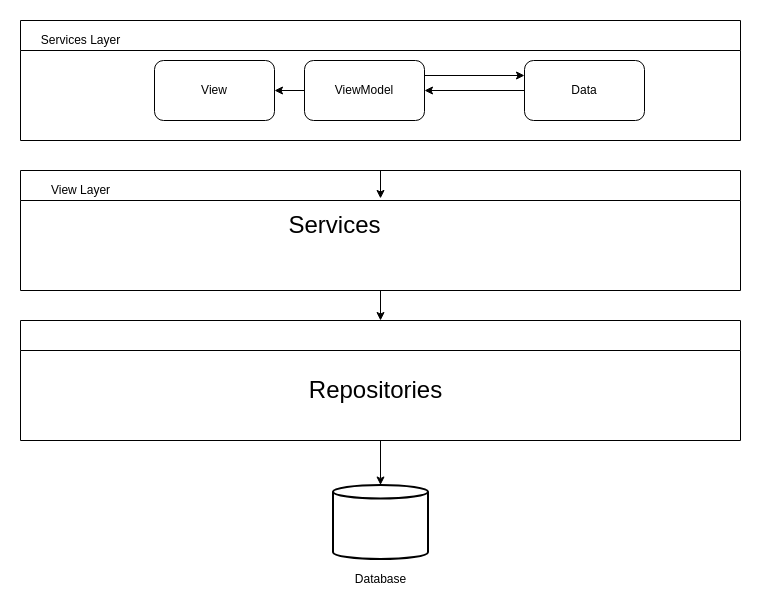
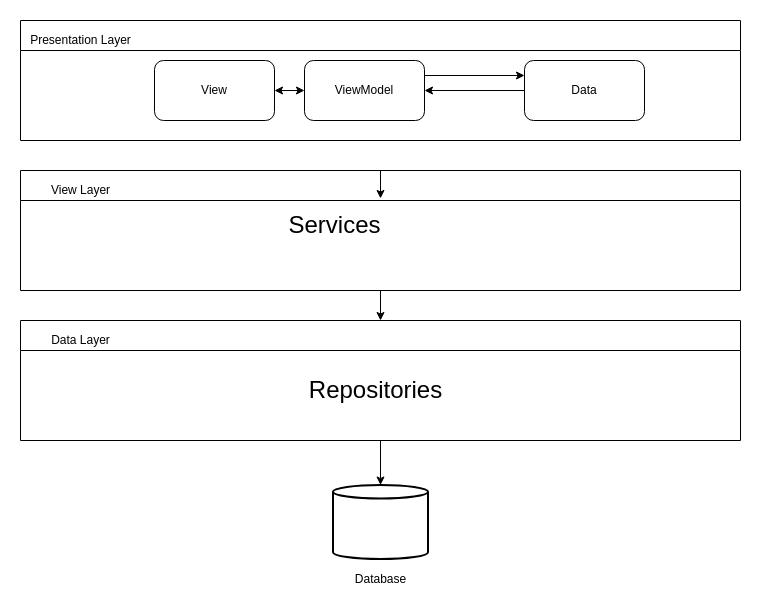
node "Services Layer": label "Services Layer" -> "Presentation Layer"
edge "ViewModel" -> "View": arrowhead none -> classic
node "Data Layer": added
